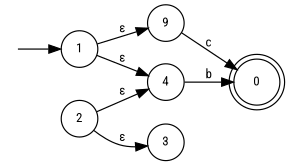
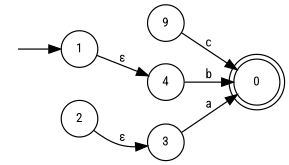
edge "1" -> "9": removed, label "ε"
edge "2" -> "4": removed, label "ε"
edge "3" -> "0": added, label "a"
